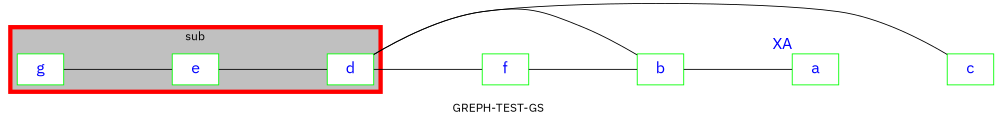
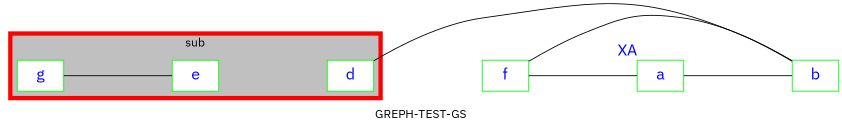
edge "e" -- "d": removed
edge "d" -- "f": now "a XA" -- "f"
node "c": removed
